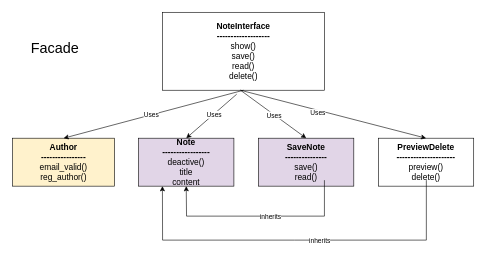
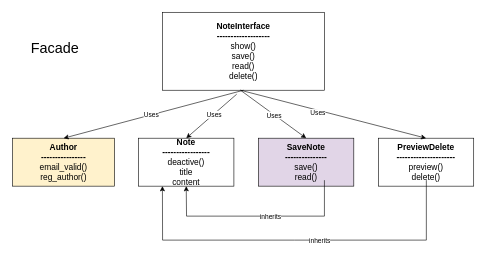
node "Note ----------------- deactive() title content": fillcolor #e1d5e7 -> #ffffff
